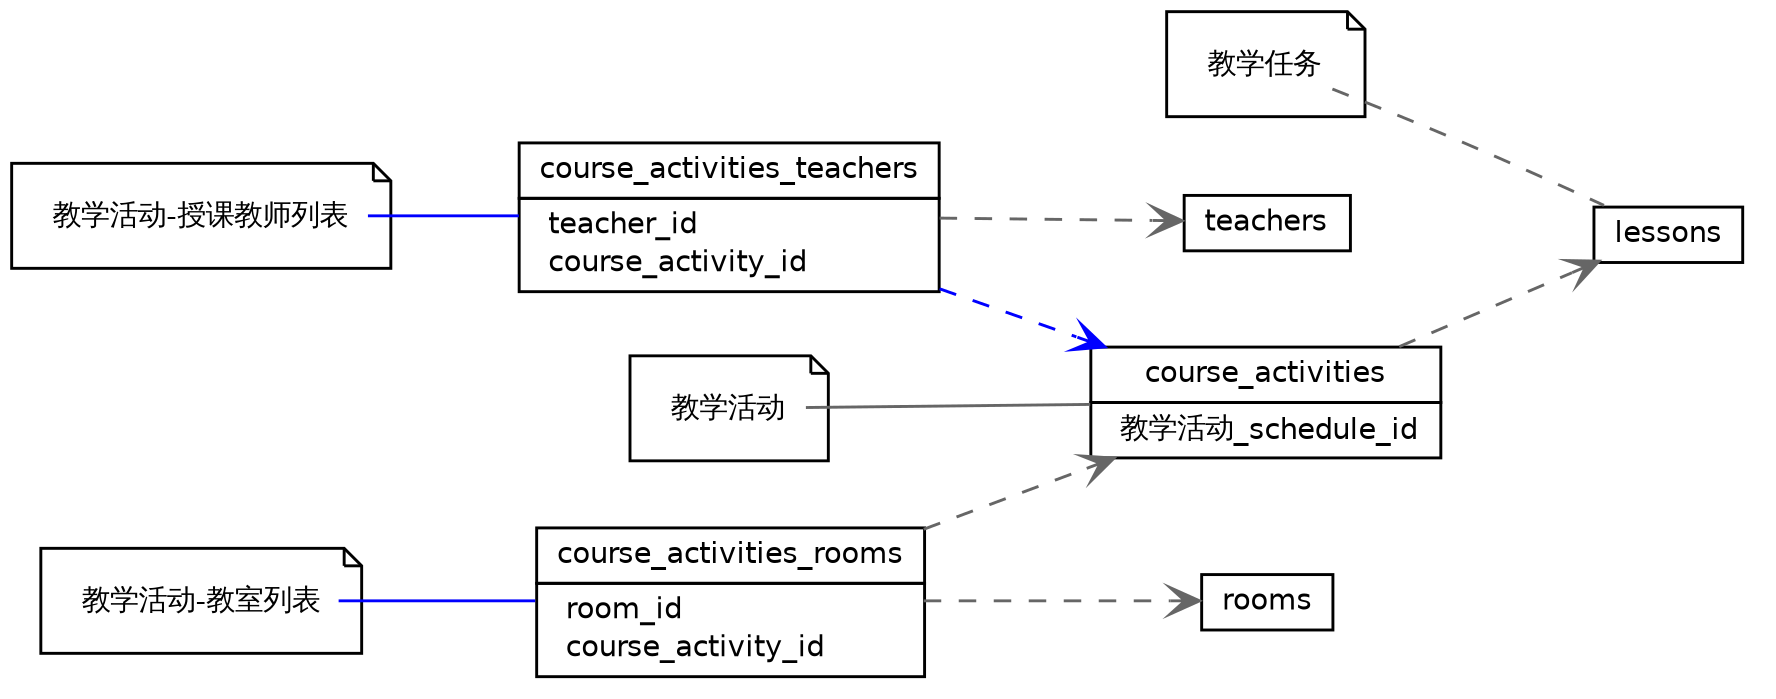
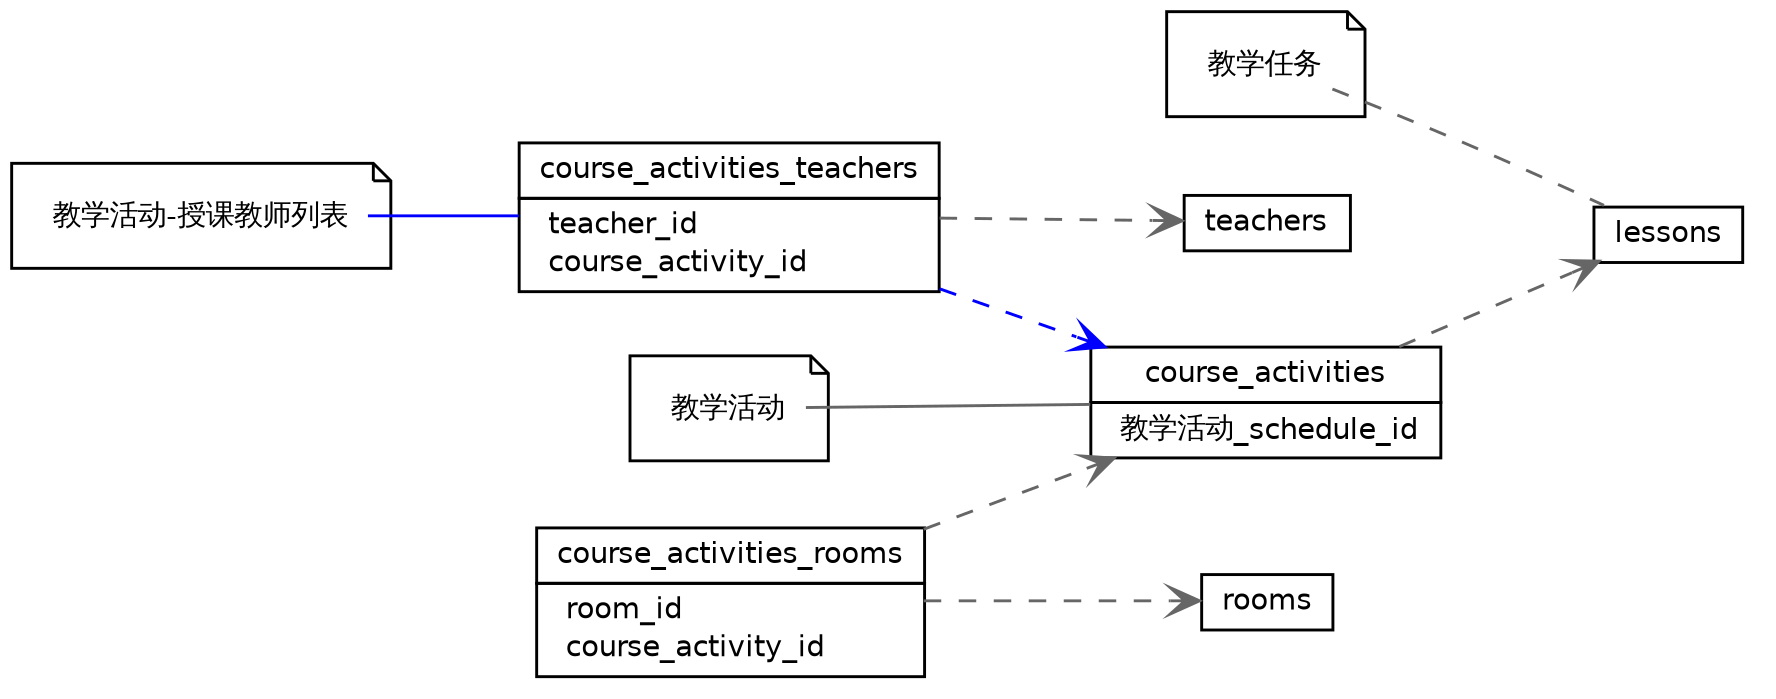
node "教学活动-教室列表": removed
